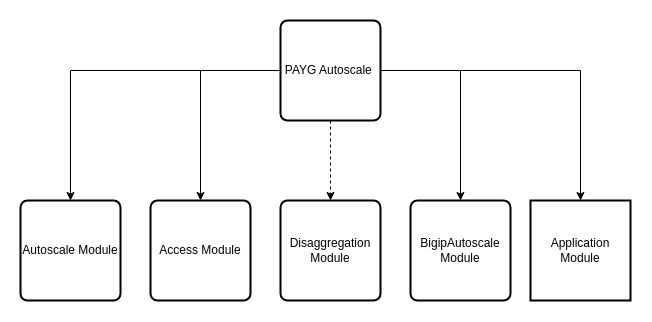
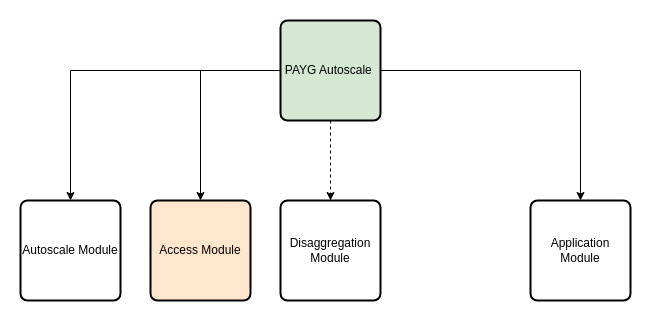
node "PAYG Autoscale": fillcolor #ffffff -> #d5e8d4
edge "PAYG Autoscale" -> "BigipAutoscale Module": removed
node "Access Module": fillcolor #ffffff -> #ffe6cc
node "BigipAutoscale Module": removed
node "Application Module": shape rectangle -> rounded rectangle
